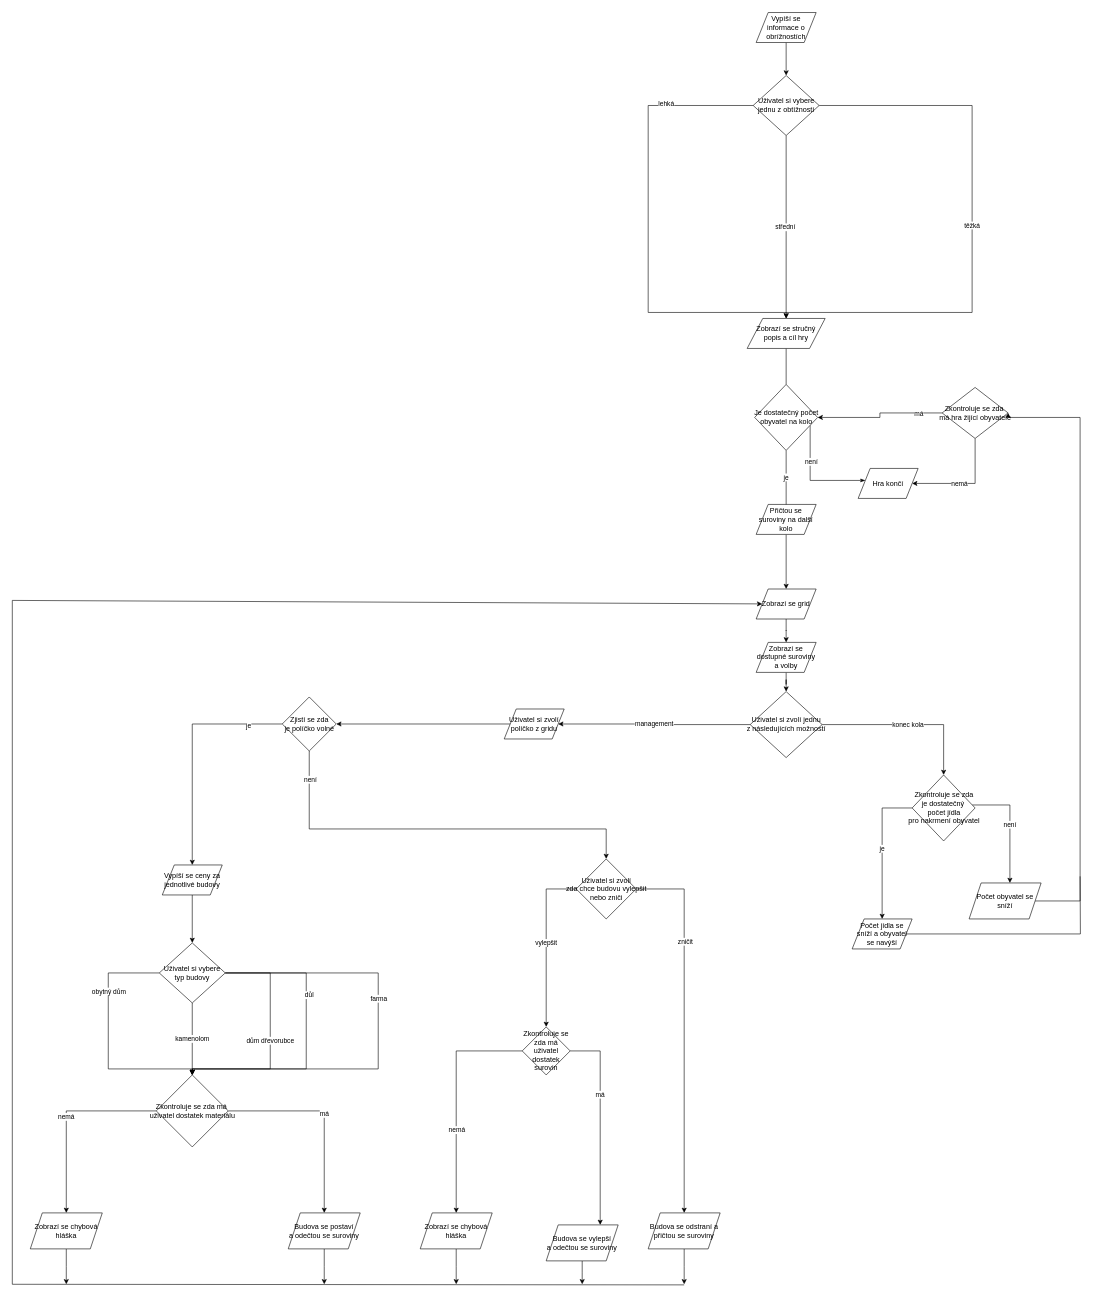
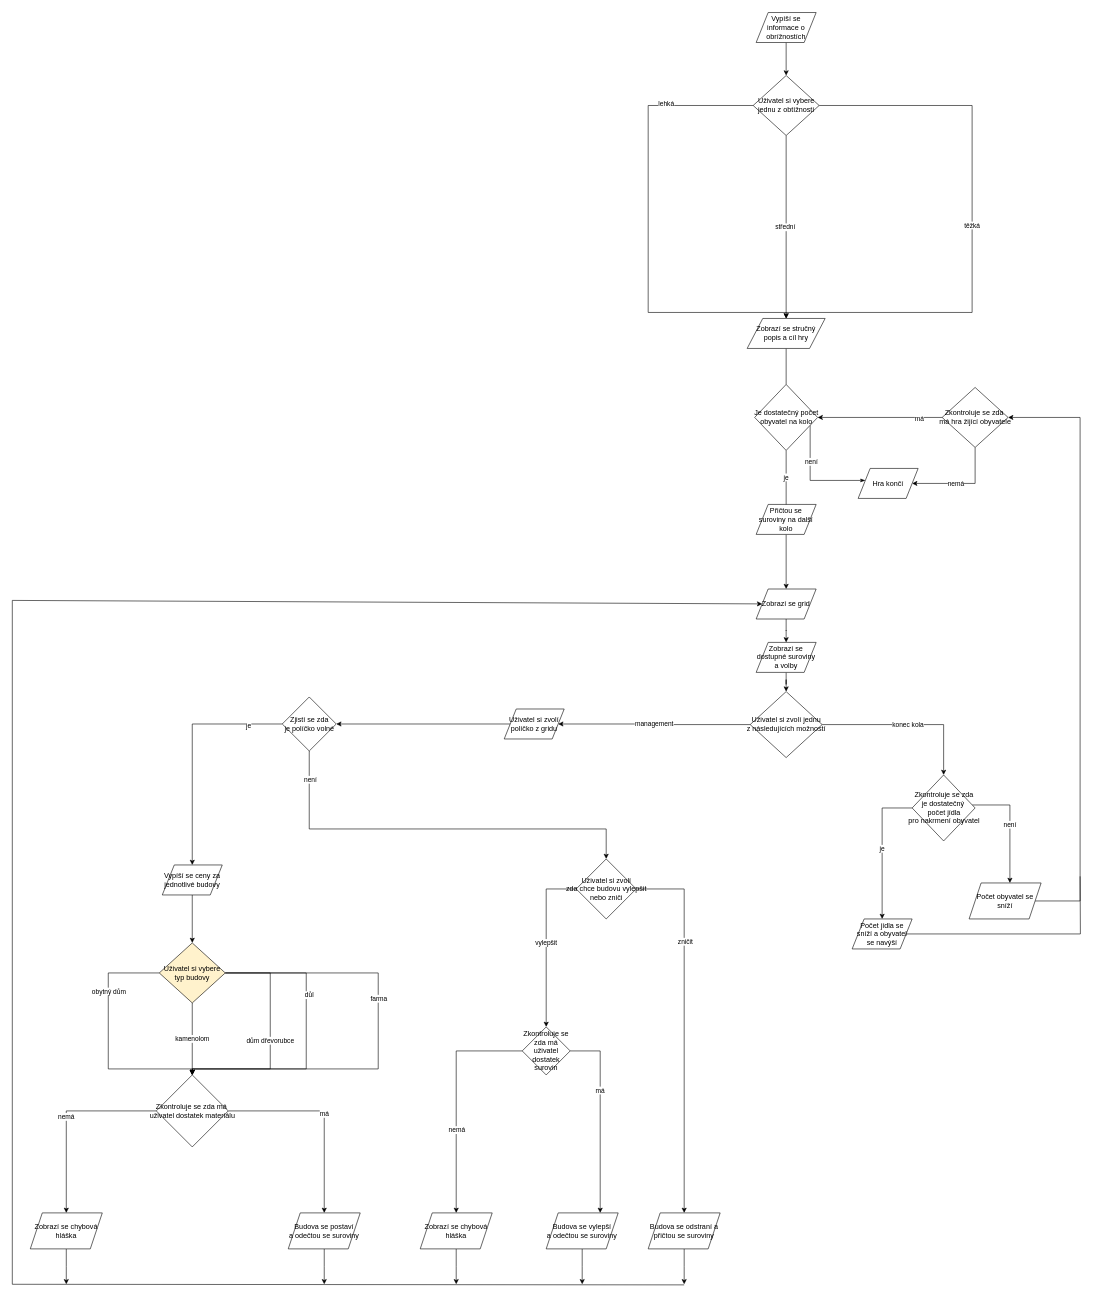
node "Zkontroluje se zda má hra žijící obyvatele": size 66x51 -> 66x60
node "Uživatel si vybere typ budovy": fillcolor #ffffff -> #fff2cc
node "Budova se vylepší a odečtou se suroviny": moved (582, 1243) -> (582, 1231)
